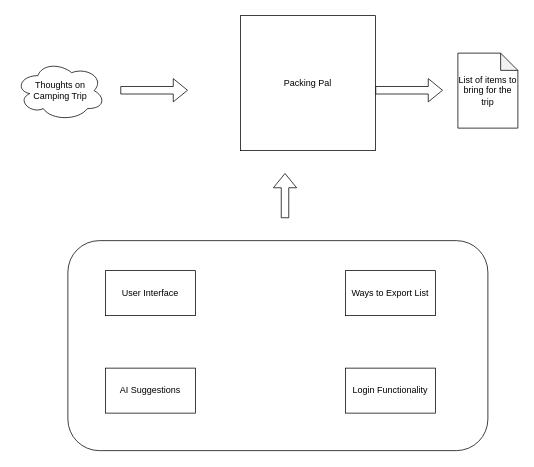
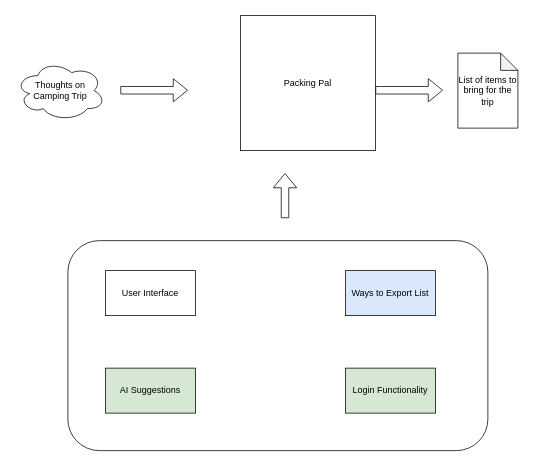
node "Ways to Export List": fillcolor #ffffff -> #dae8fc
node "AI Suggestions": fillcolor #ffffff -> #d5e8d4
node "Login Functionality": fillcolor #ffffff -> #d5e8d4
